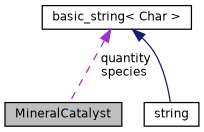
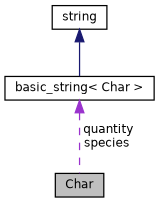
edge "string" -> "basic_string< Char >": reversed
node "MineralCatalyst": label "MineralCatalyst" -> "Char"
